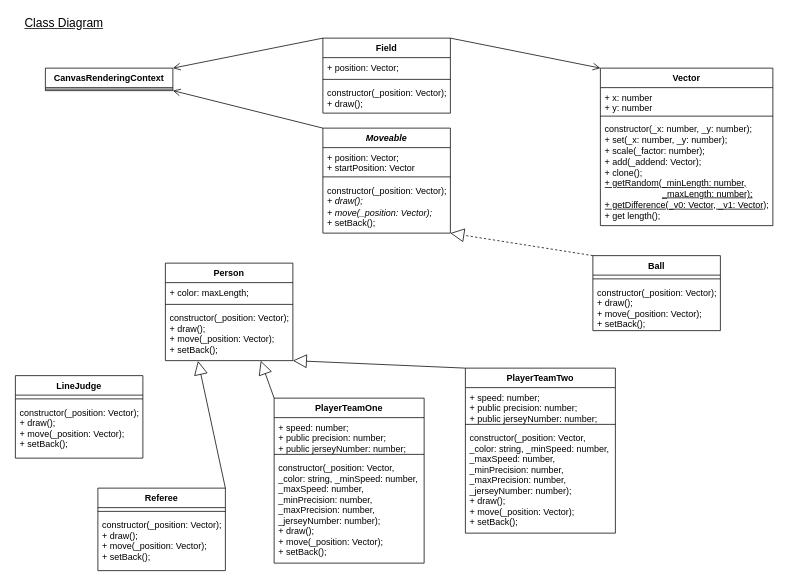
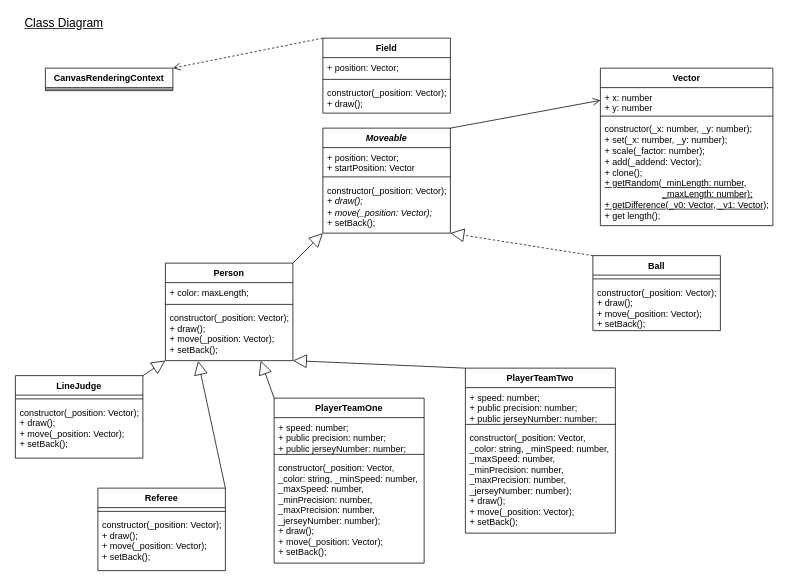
edge "Field" -> "CanvasRenderingContext": style solid -> dashed
edge "Field" -> "Vector": removed
edge "Moveable" -> "CanvasRenderingContext": removed
edge "Moveable" -> "+ x: number + y: number": added
edge "Person" -> "Moveable": added
edge "LineJudge" -> "Person": added
